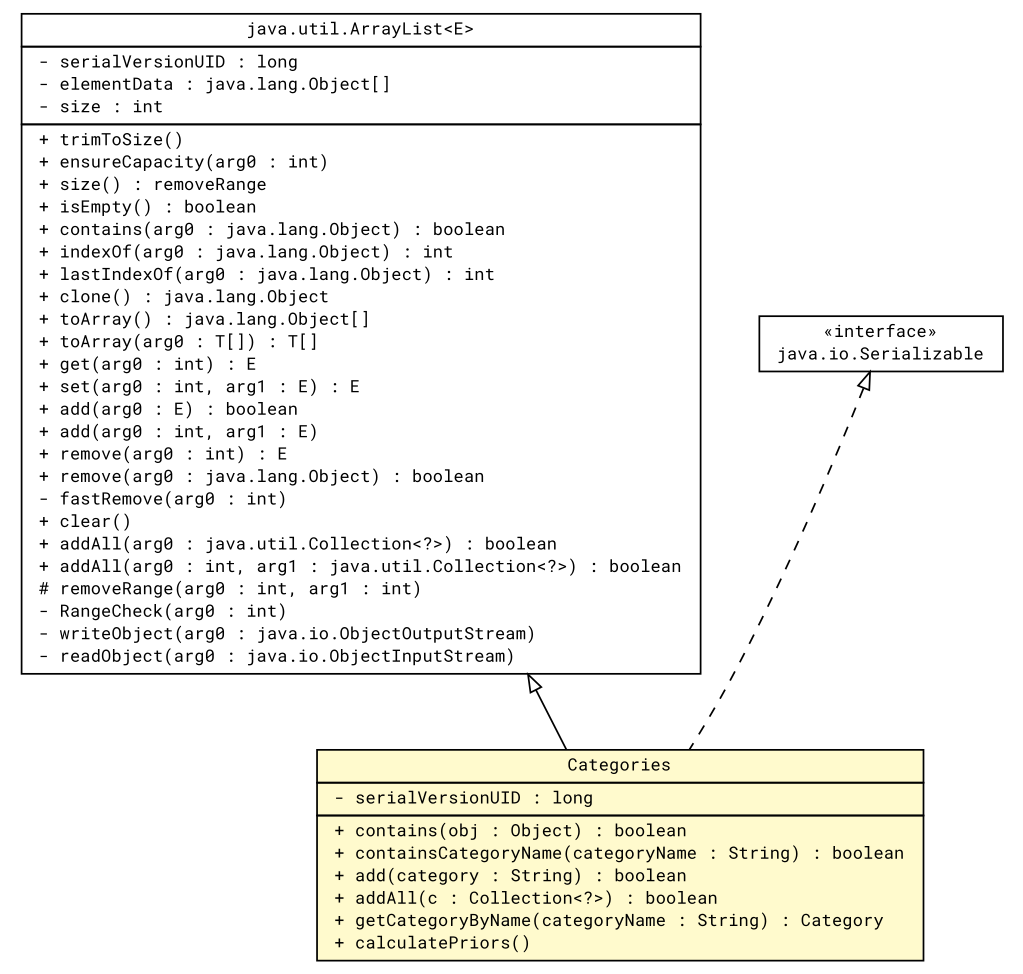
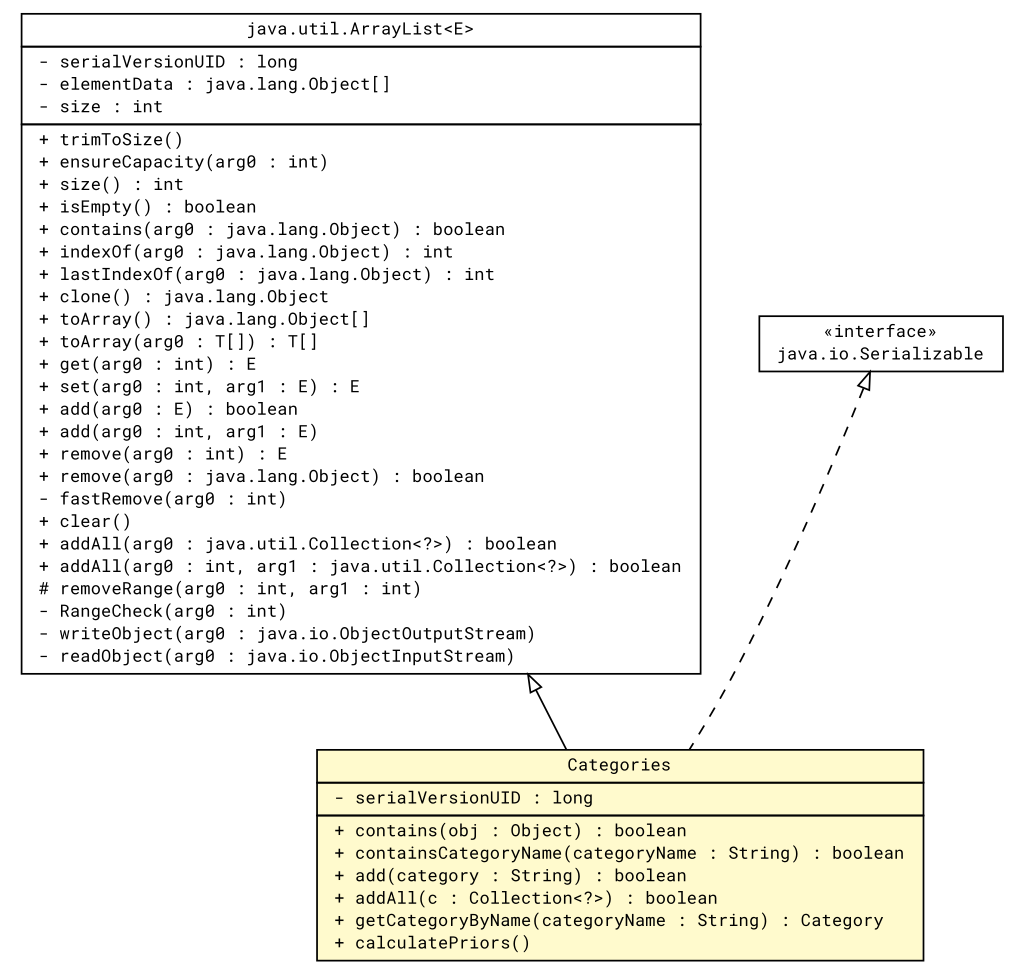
node "java.util.ArrayList<E>": text "+ size() : removeRange" -> "+ size() : int"
